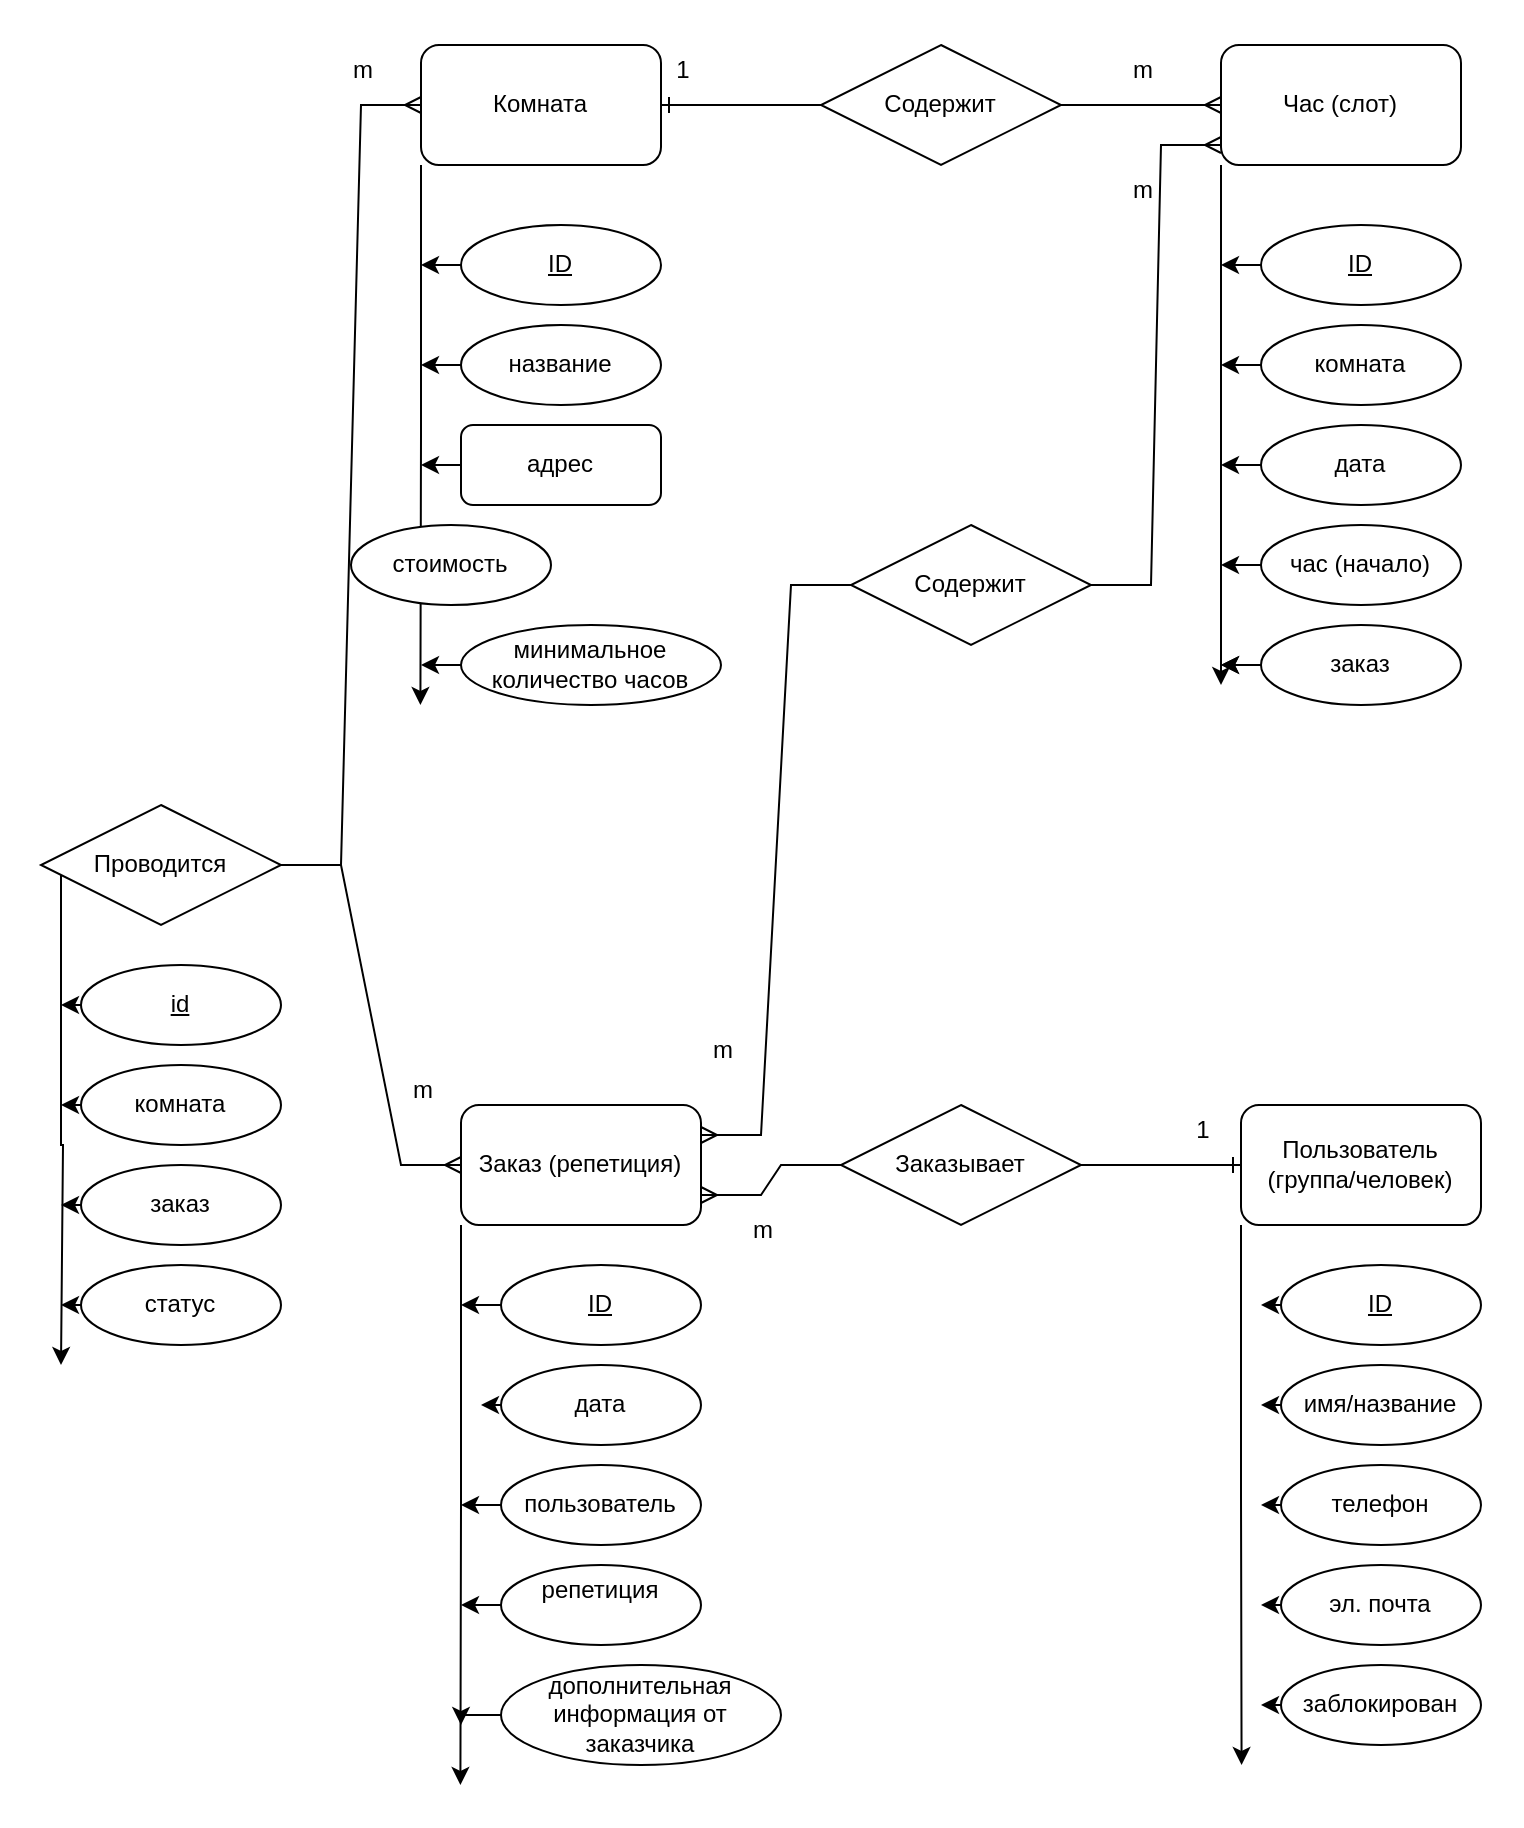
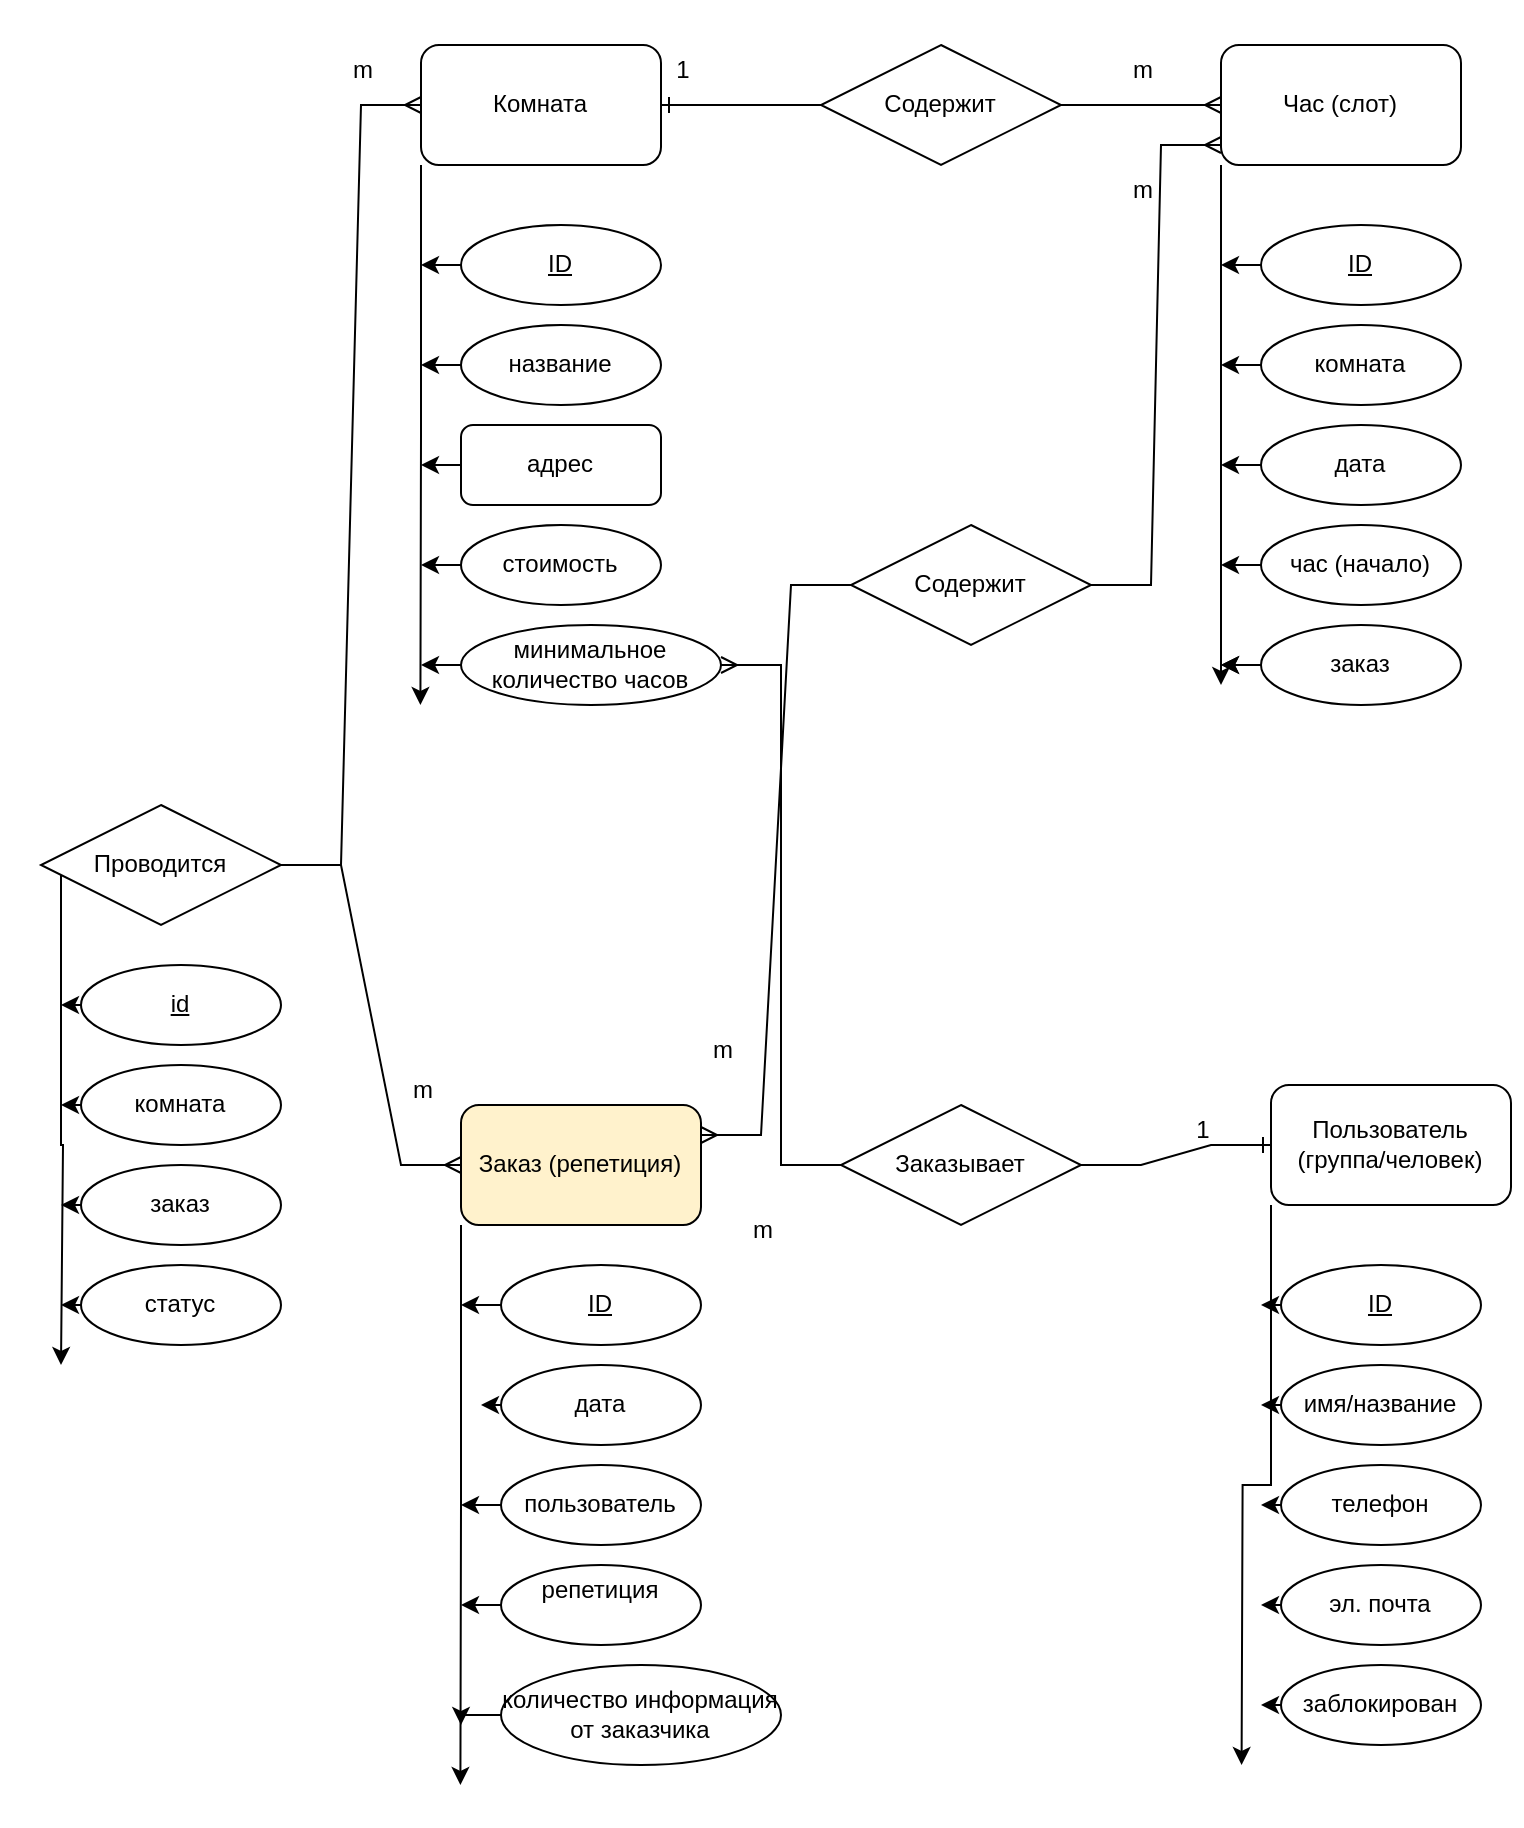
node "стоимость": moved (451, 565) -> (561, 565)
node "Заказ (репетиция)": fillcolor #ffffff -> #fff2cc
node "Пользователь (группа/человек)": moved (1361, 1165) -> (1391, 1145)
edge "Заказывает" -> "Заказ (репетиция)": now "Заказывает" -> "минимальное количество часов"
node "дополнительная информация от заказчика": label "дополнительная информация от заказчика" -> "количество информация от заказчика"
